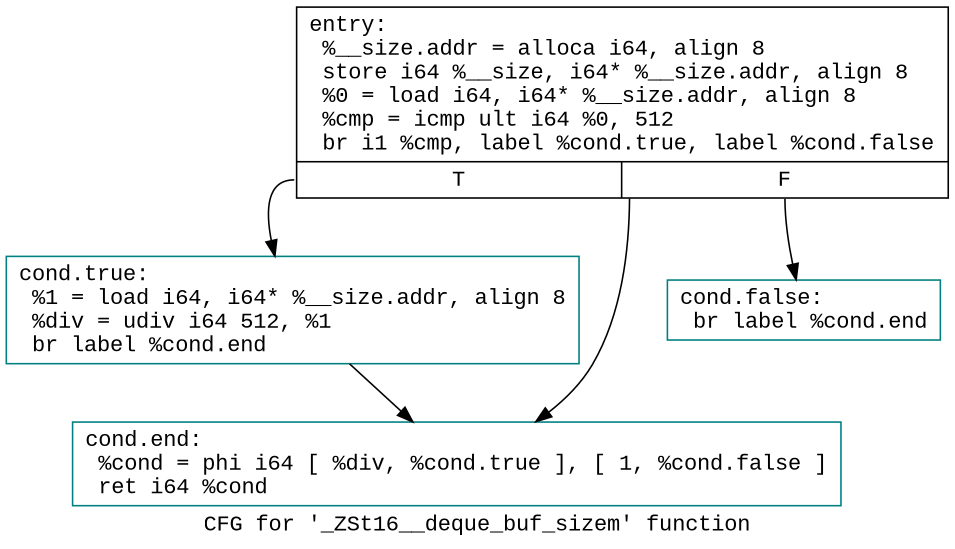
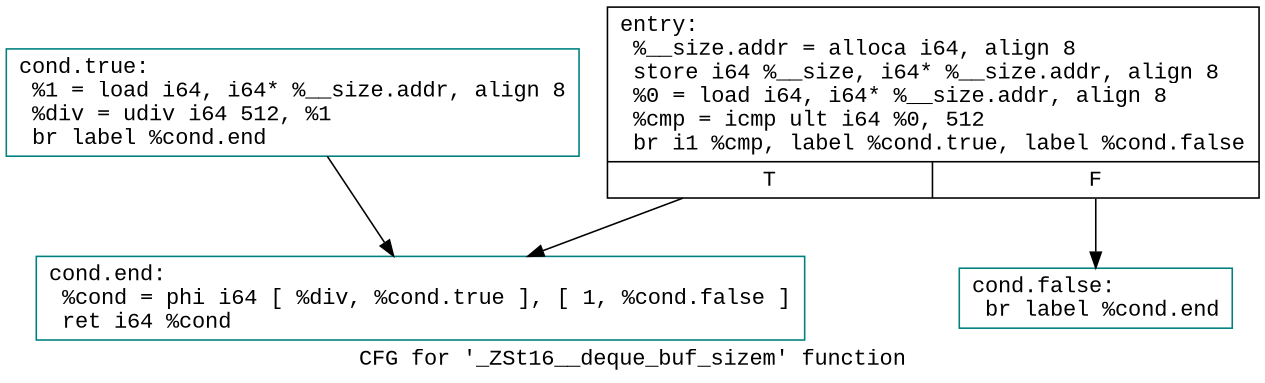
edge "entry:" -> "cond.true:": removed
